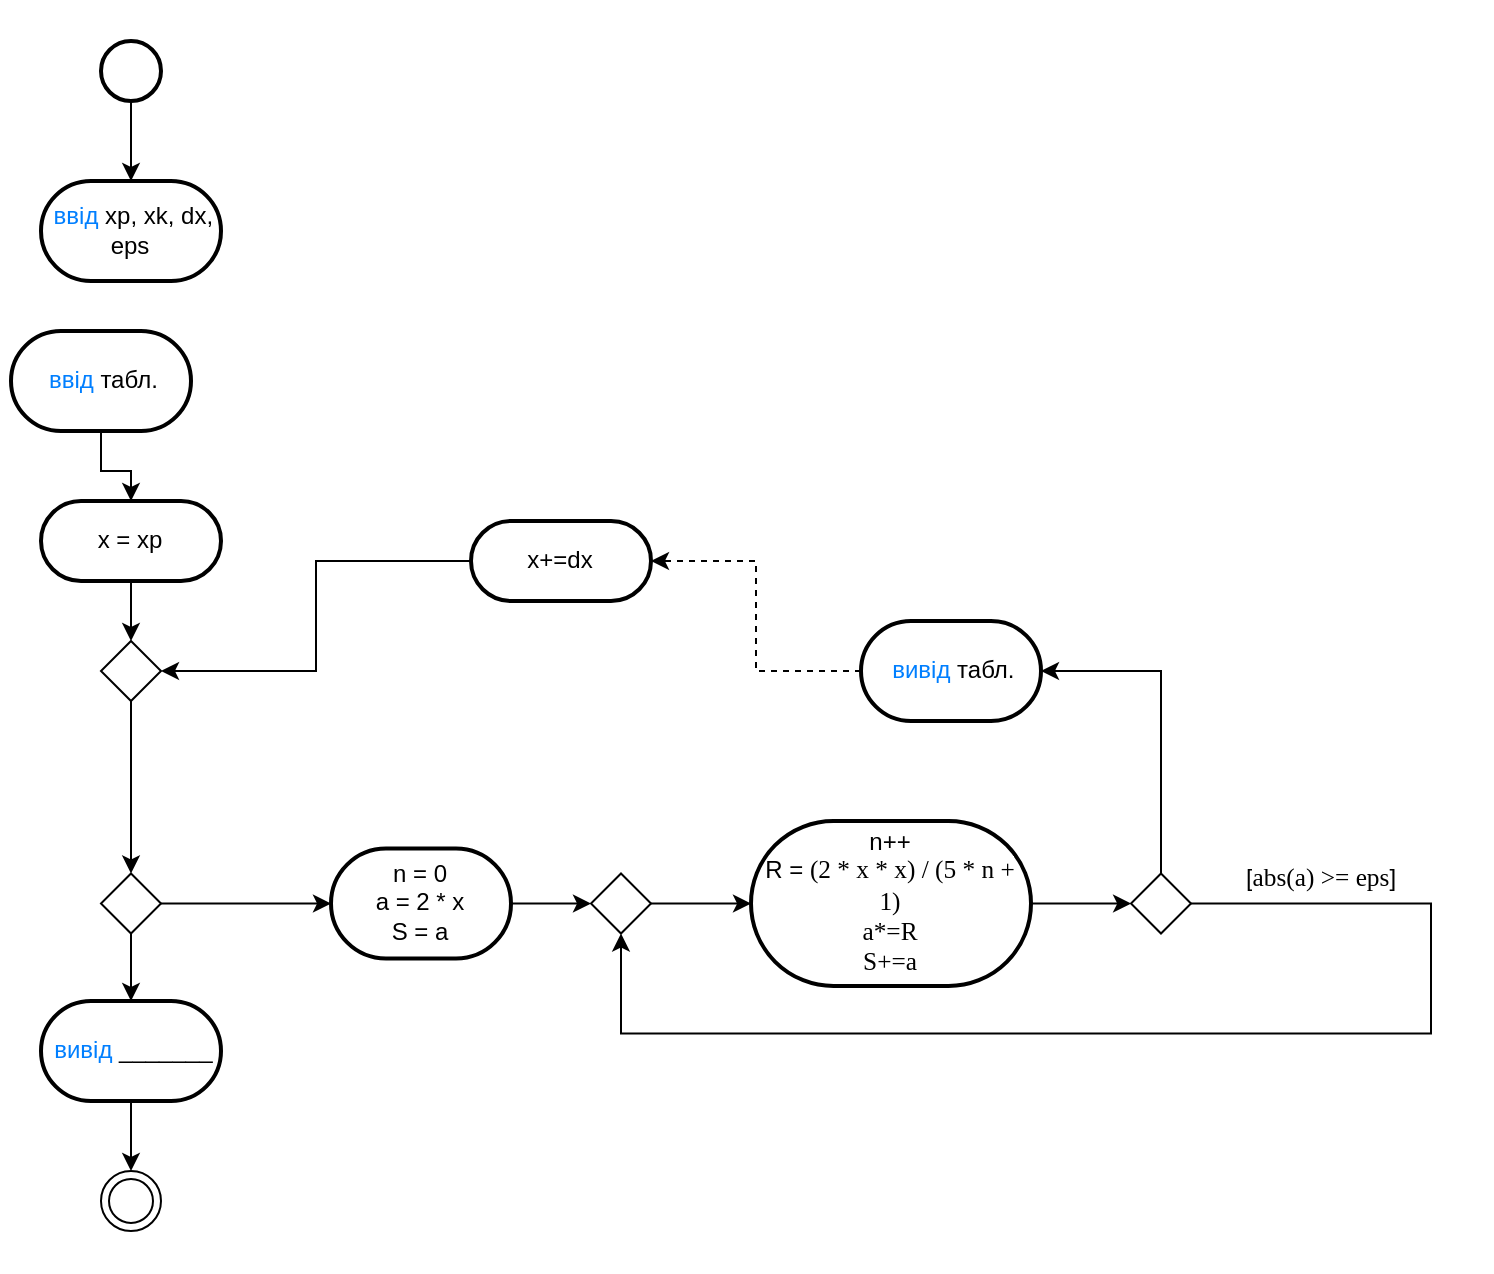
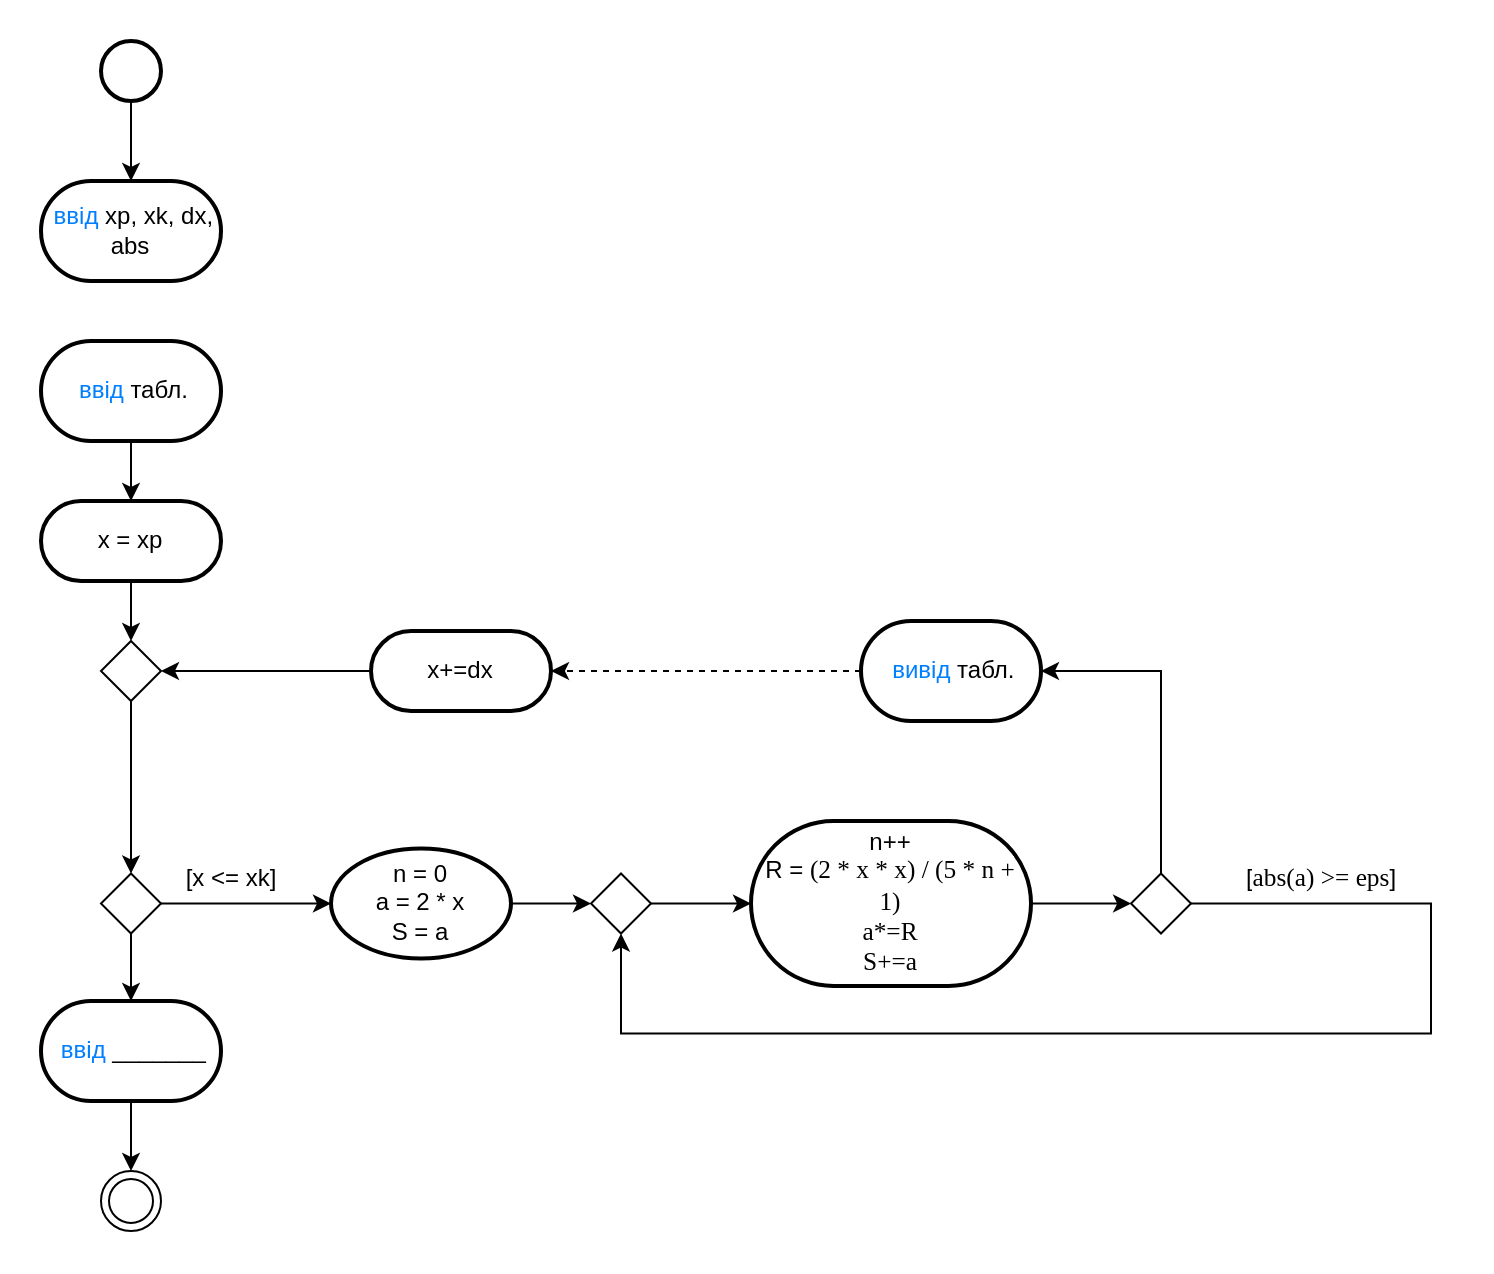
node "ввід xp, xk, dx, eps": label "ввід xp, xk, dx, eps" -> "ввід xp, xk, dx, abs"
node "ввід табл.": moved (101, 381) -> (131, 391)
node "x+=dx": moved (561, 561) -> (461, 671)
node "[x <= xk]": added
node "n = 0 a = 2 * x S = a": shape rounded rectangle -> ellipse
node "вивід _______": label "вивід _______" -> "ввід _______"
